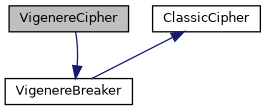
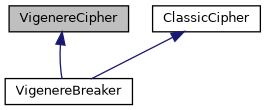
edge "VigenereCipher" -> "VigenereBreaker": reversed
